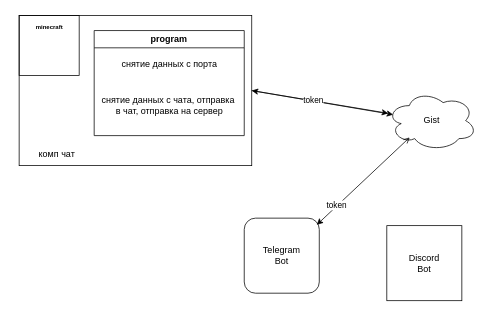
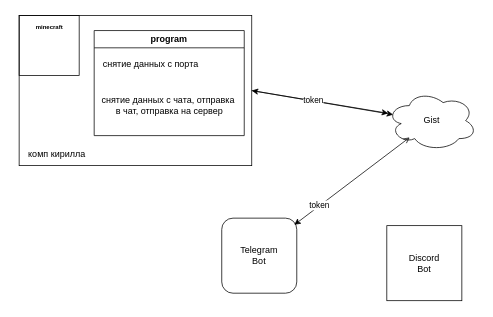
node "снятие данных с порта": moved (169, 64) -> (150, 64)
node "комп чат": label "комп чат" -> "комп кирилла"
node "Telegram Bot": moved (282, 255) -> (259, 255)
